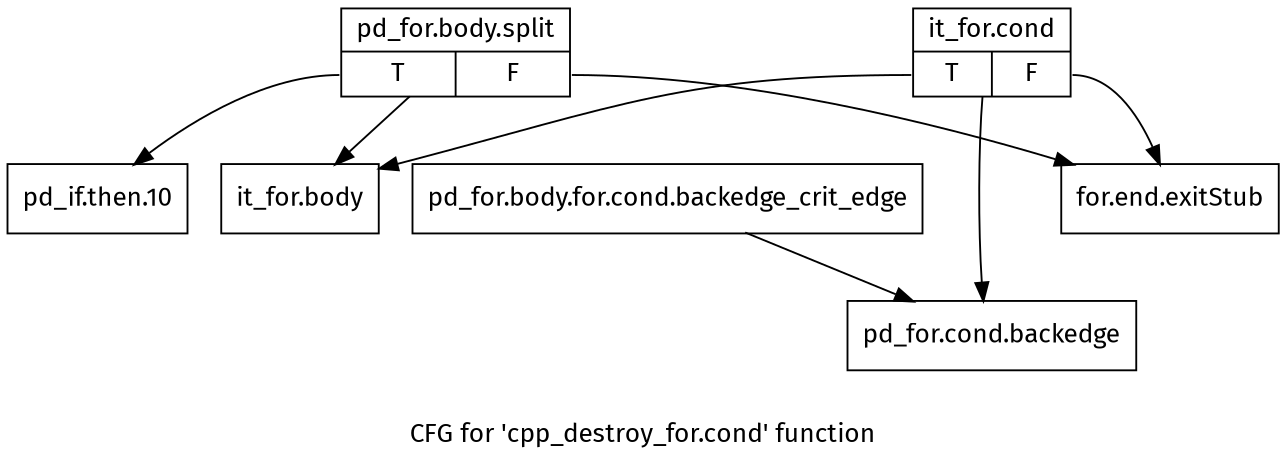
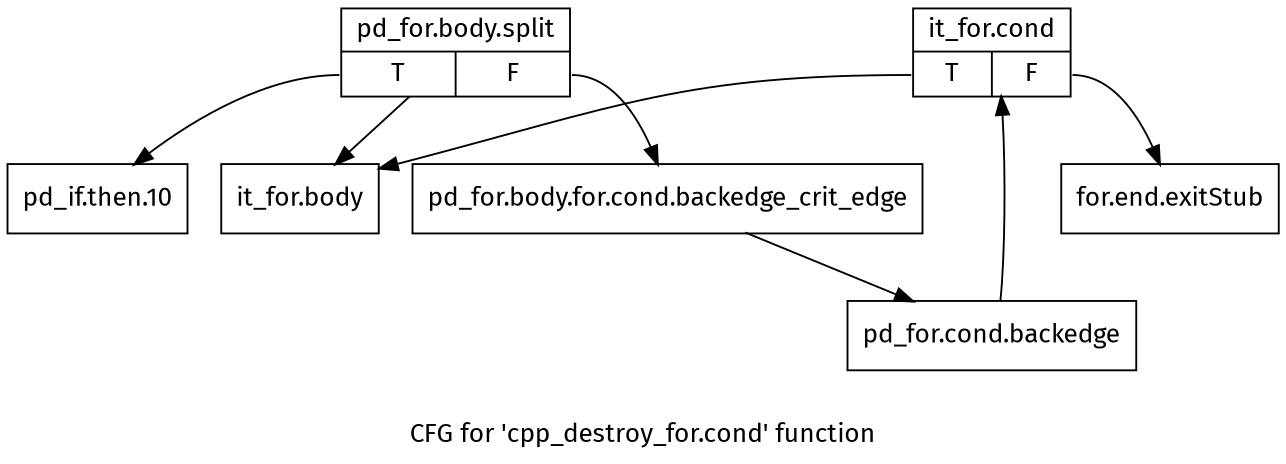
edge "pd_for.body.split" -> "for.end.exitStub": now "pd_for.body.split" -> "pd_for.body.for.cond.backedge_crit_edge"
edge "it_for.cond" -> "pd_for.cond.backedge": reversed
